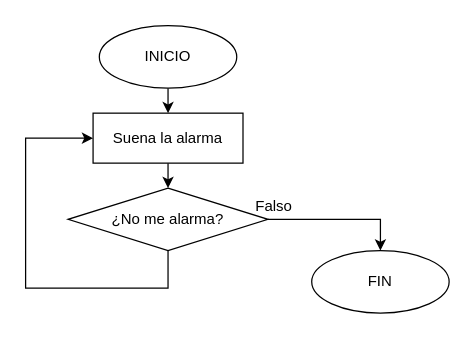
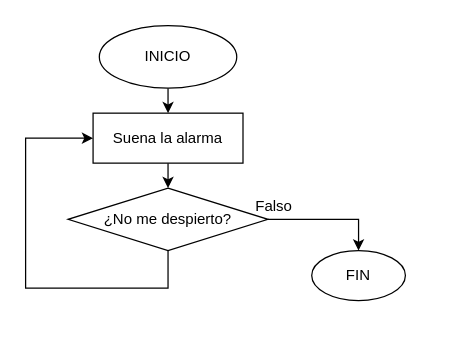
node "¿No me alarma?": label "¿No me alarma?" -> "¿No me despierto?"
node "FIN": size 138x63 -> 94x50
